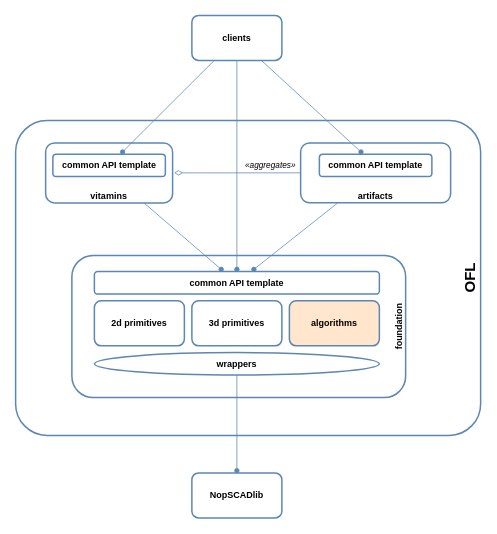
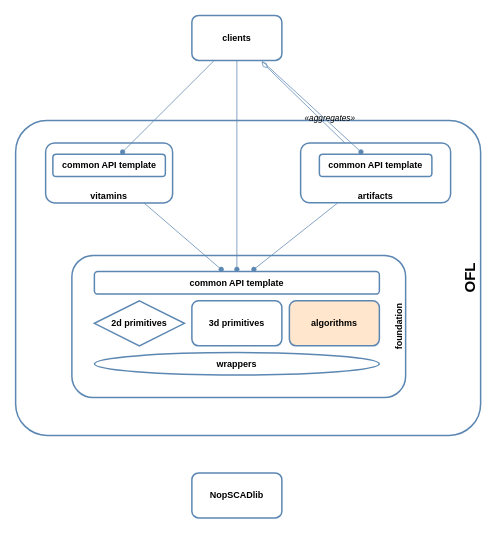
edge "artifacts" -> "vitamins": now "artifacts" -> "clients"
node "2d primitives": shape rounded rectangle -> diamond
edge "wrappers" -> "NopSCADlib": removed
